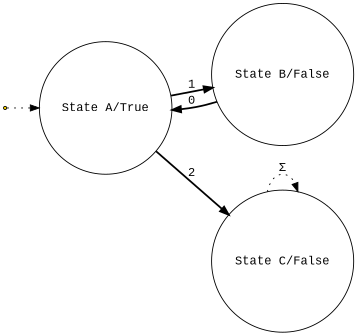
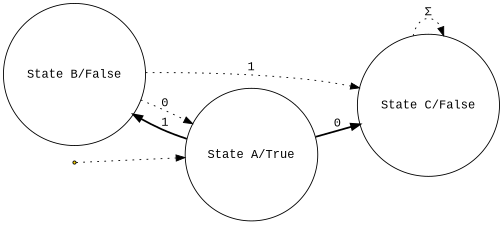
edge "State B/False" -> "State C/False": added, label "1"
edge "State B/False" -> "State A/True": style bold -> dotted
edge "State A/True" -> "State C/False": label "2" -> "0"
